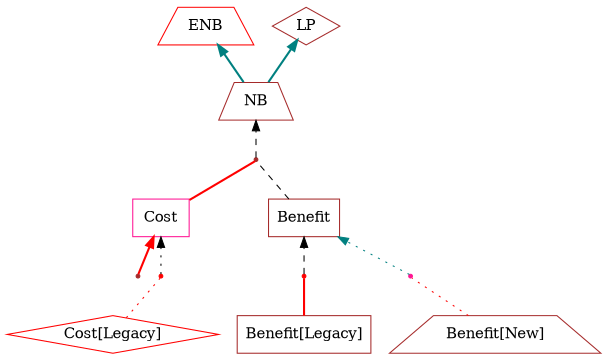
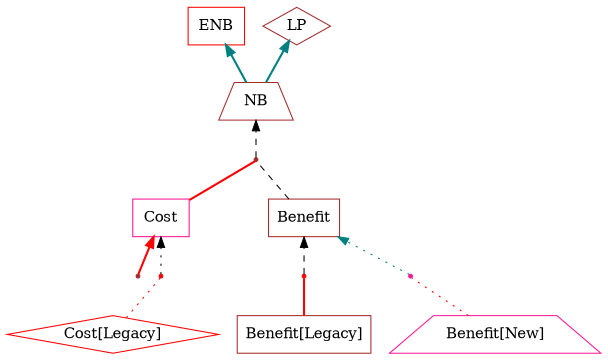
node "ENB": shape trapezium -> box
node "Benefit[New]": color brown -> deeppink
